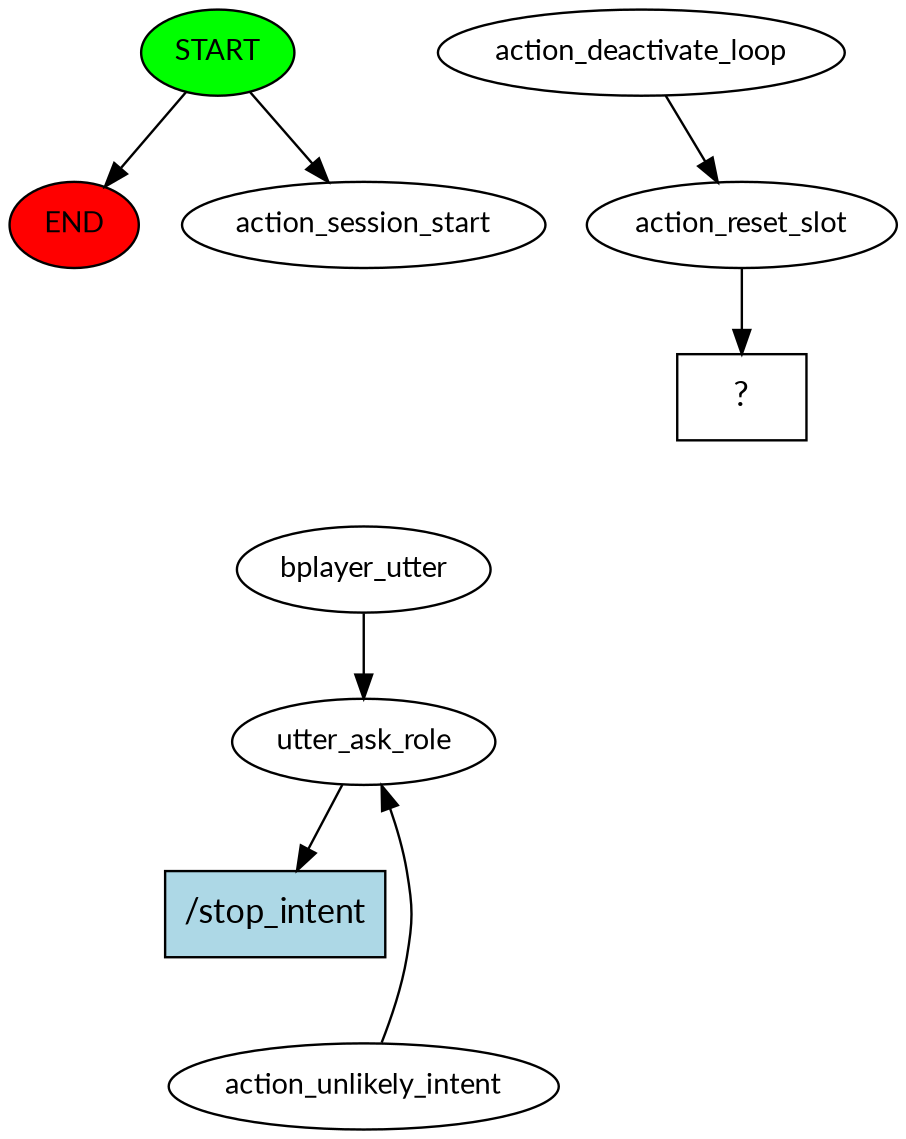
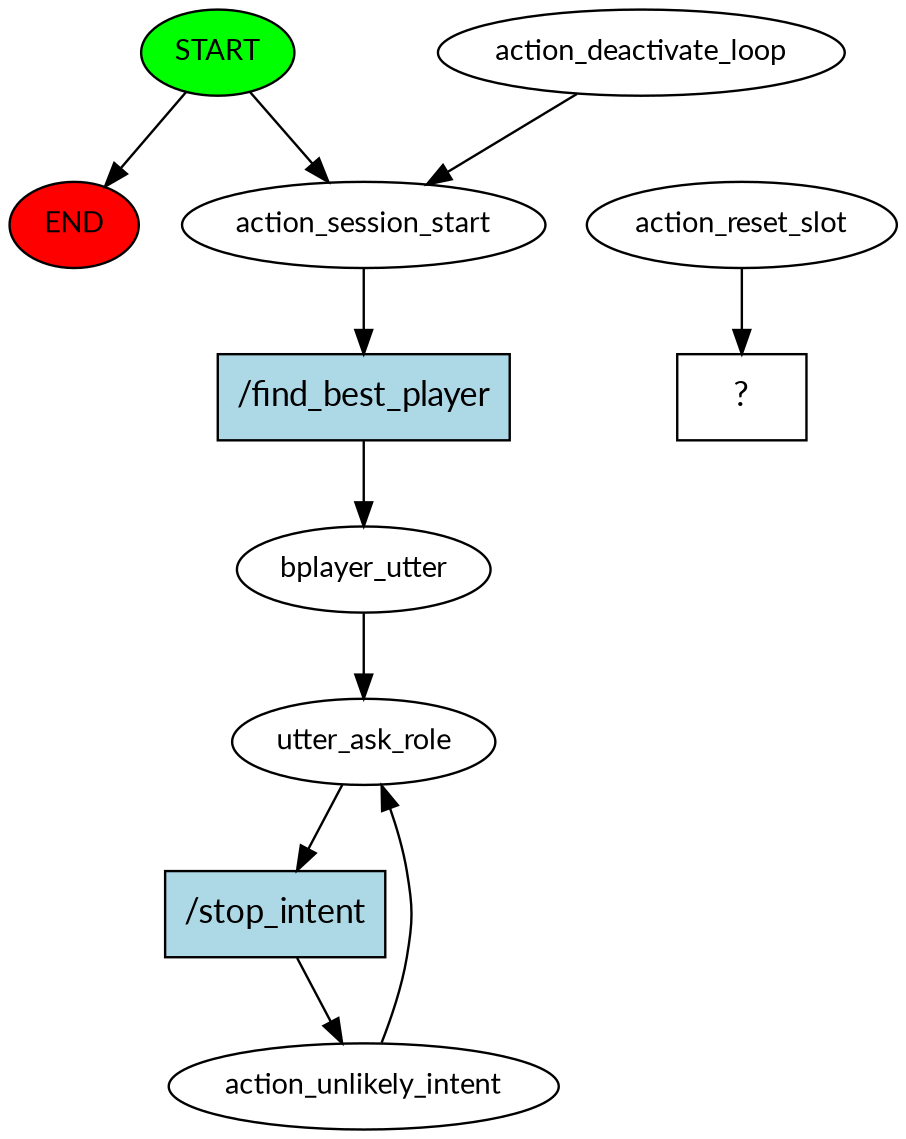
edge "action_deactivate_loop" -> "action_reset_slot": now "action_deactivate_loop" -> "action_session_start"
node "/find_best_player": added
edge "/stop_intent" -> "action_unlikely_intent": added
